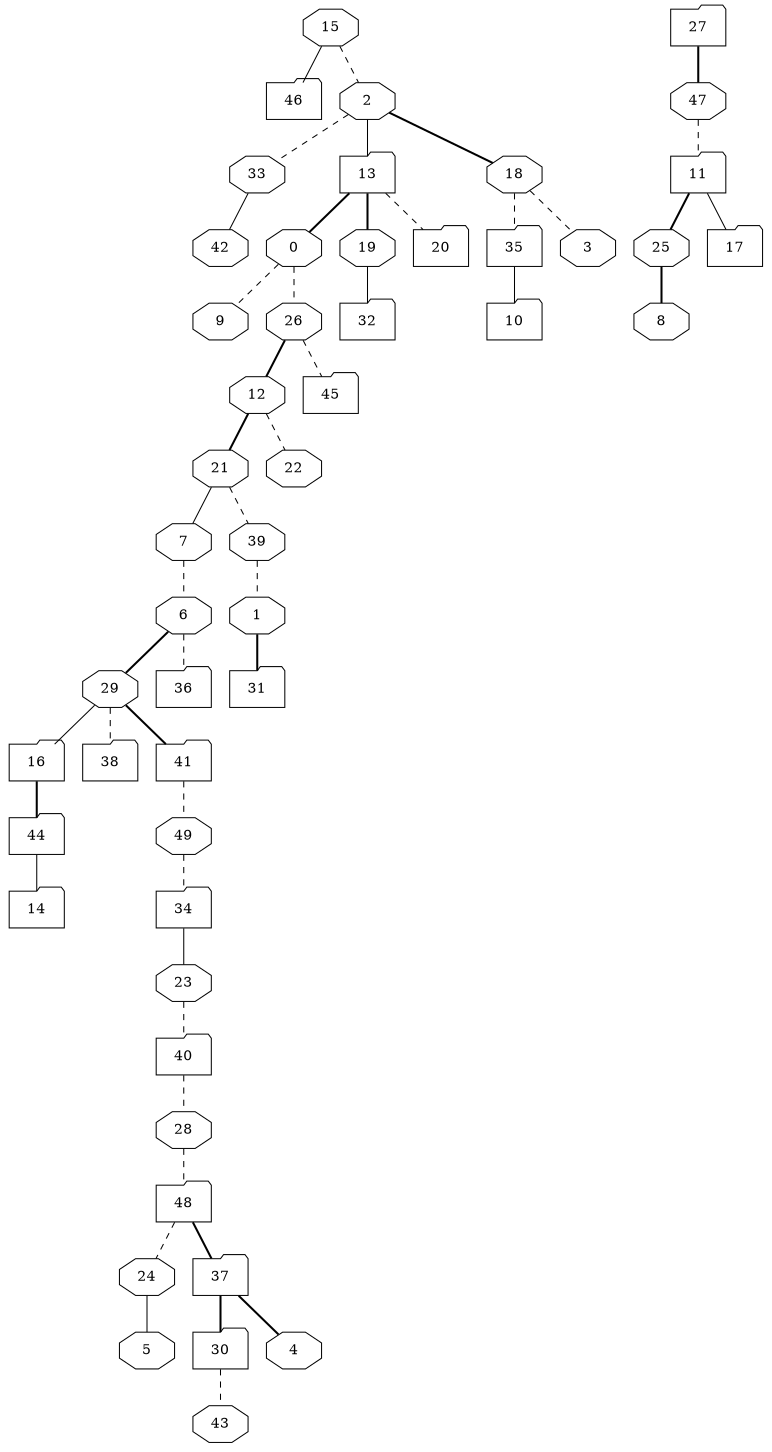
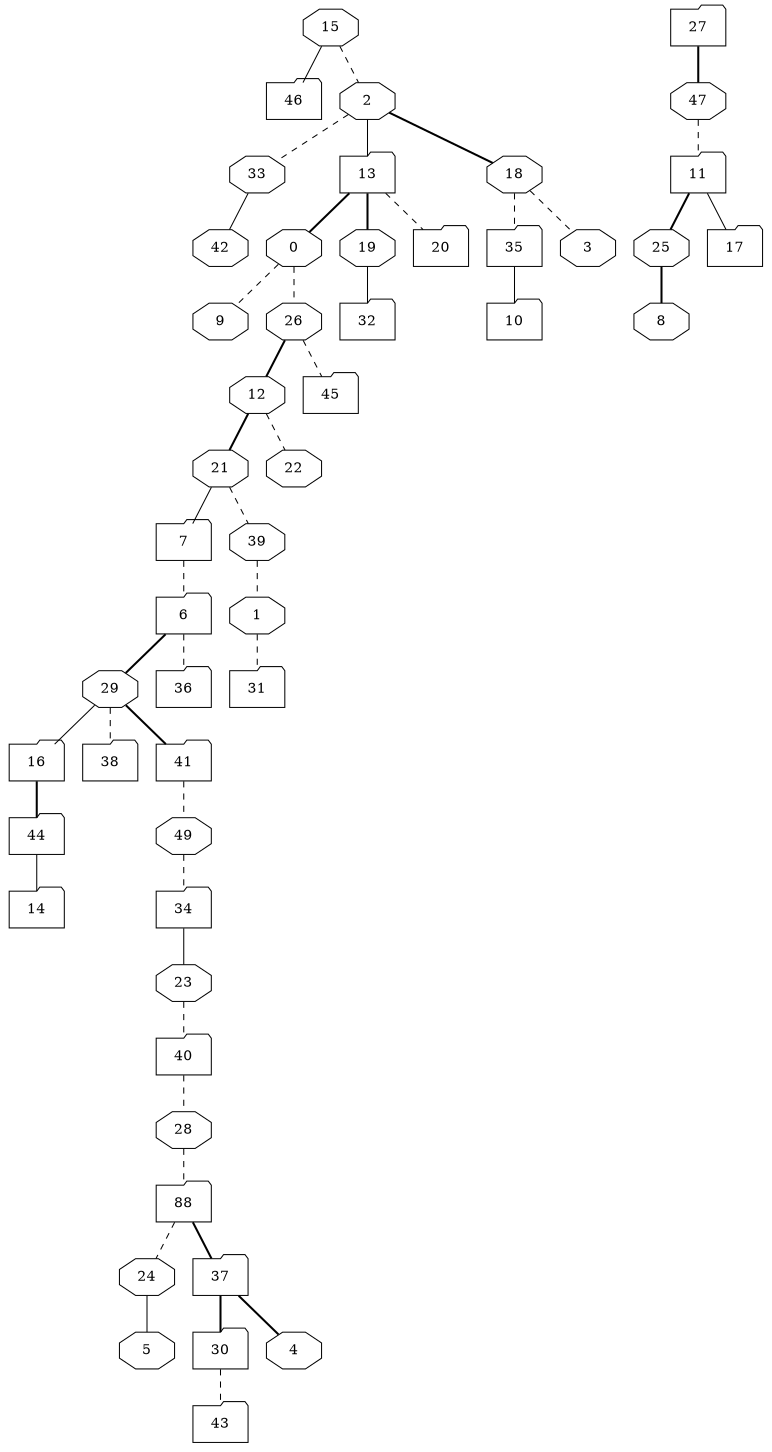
node "7": shape octagon -> folder
node "6": shape octagon -> folder
edge "1" -- "31": style bold -> dashed
node "48": label "48" -> "88"
node "43": shape octagon -> folder
